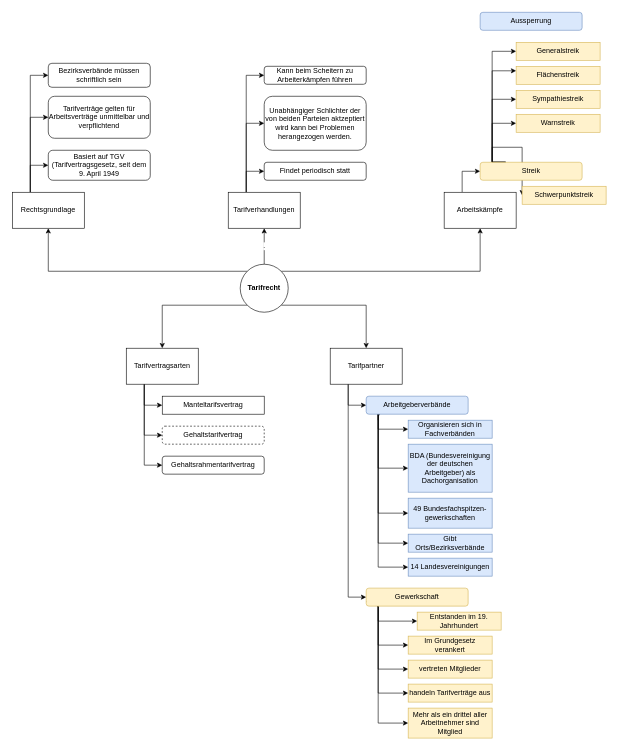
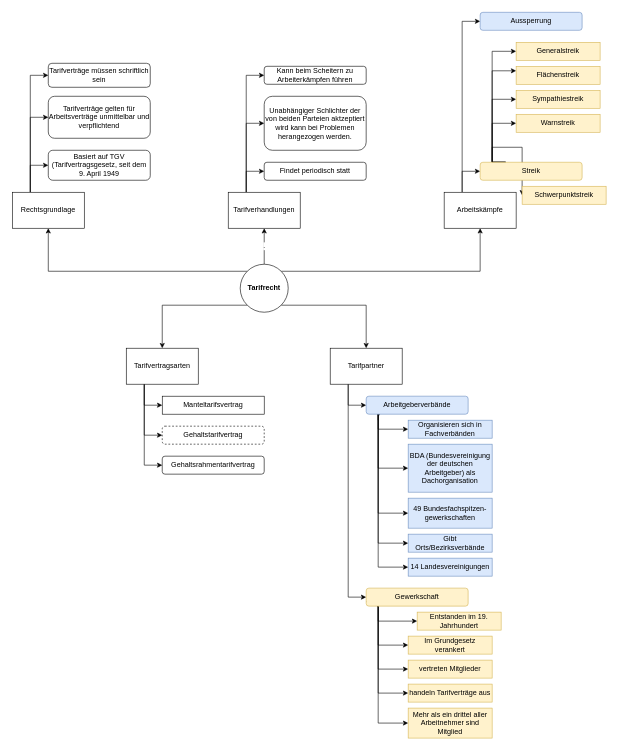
edge "Arbeitskämpfe" -> "Aussperrung": added
node "Bezirksverbände müssen schriftlich sein": label "Bezirksverbände müssen schriftlich sein" -> "Tarifverträge müssen schriftlich sein"
